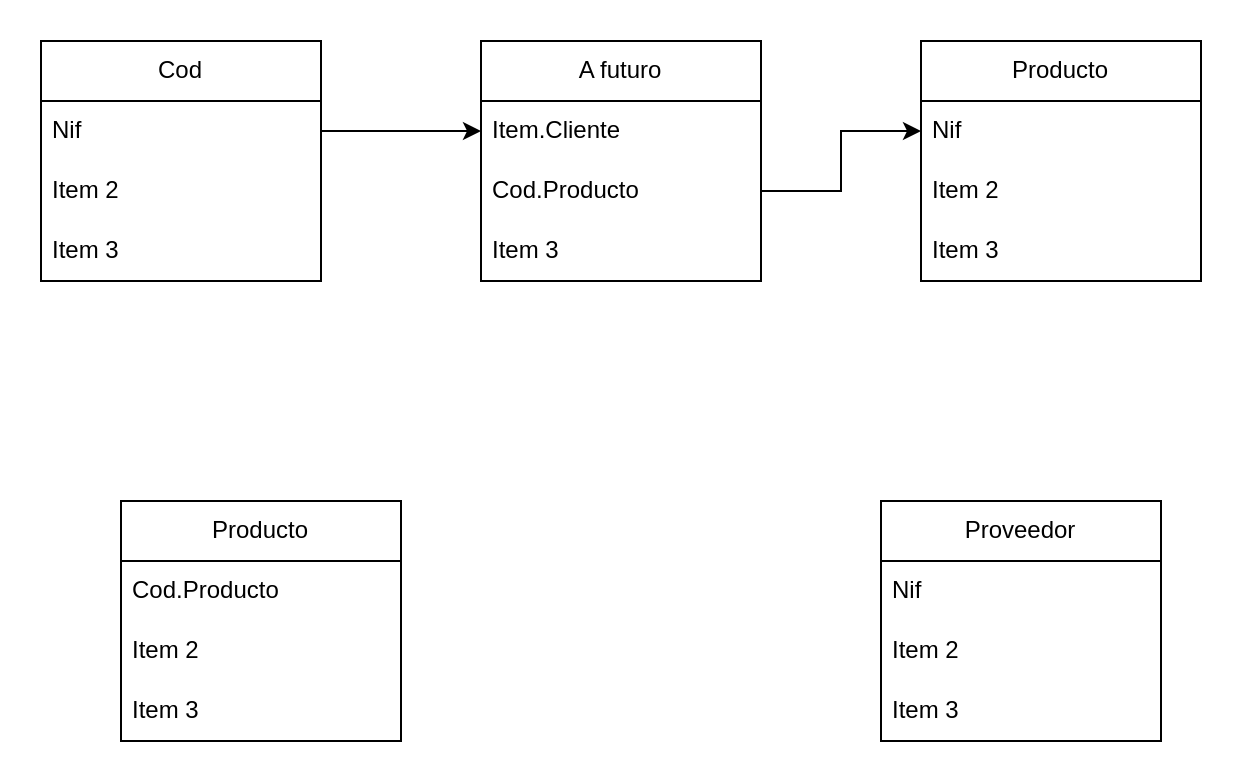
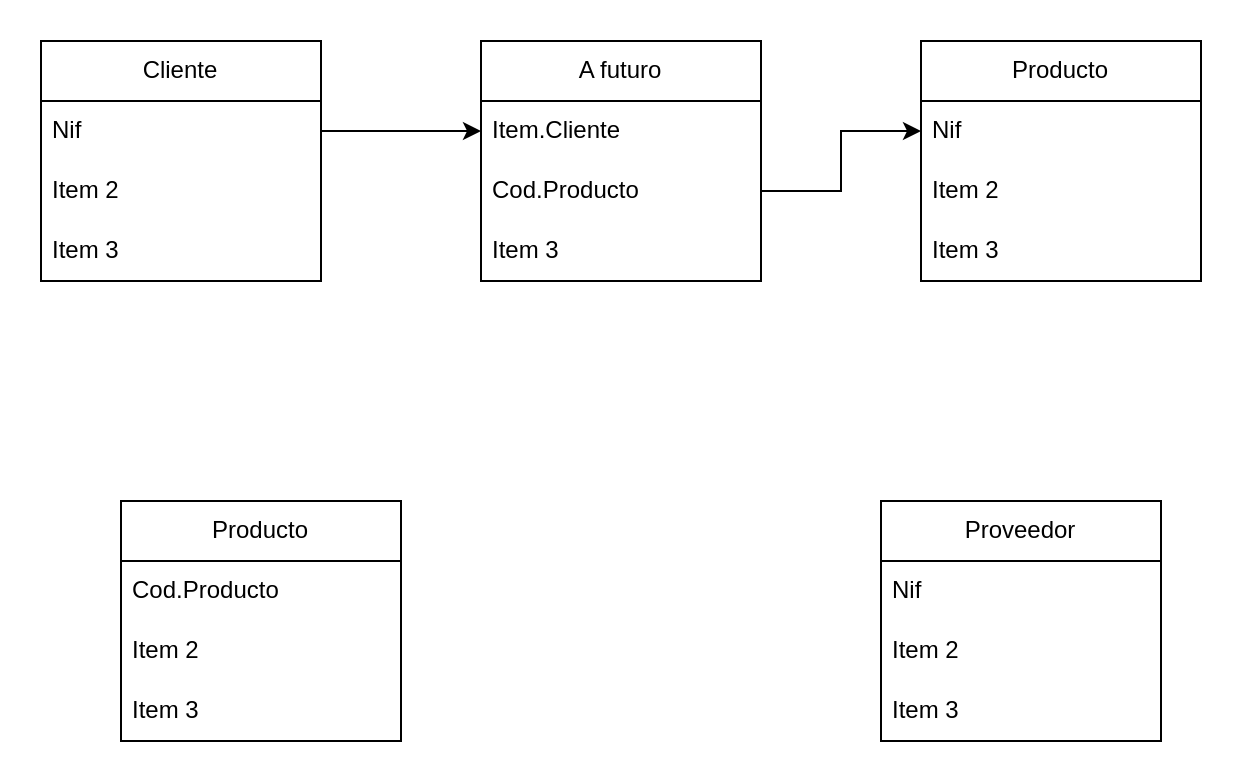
node "Cod": label "Cod" -> "Cliente"
